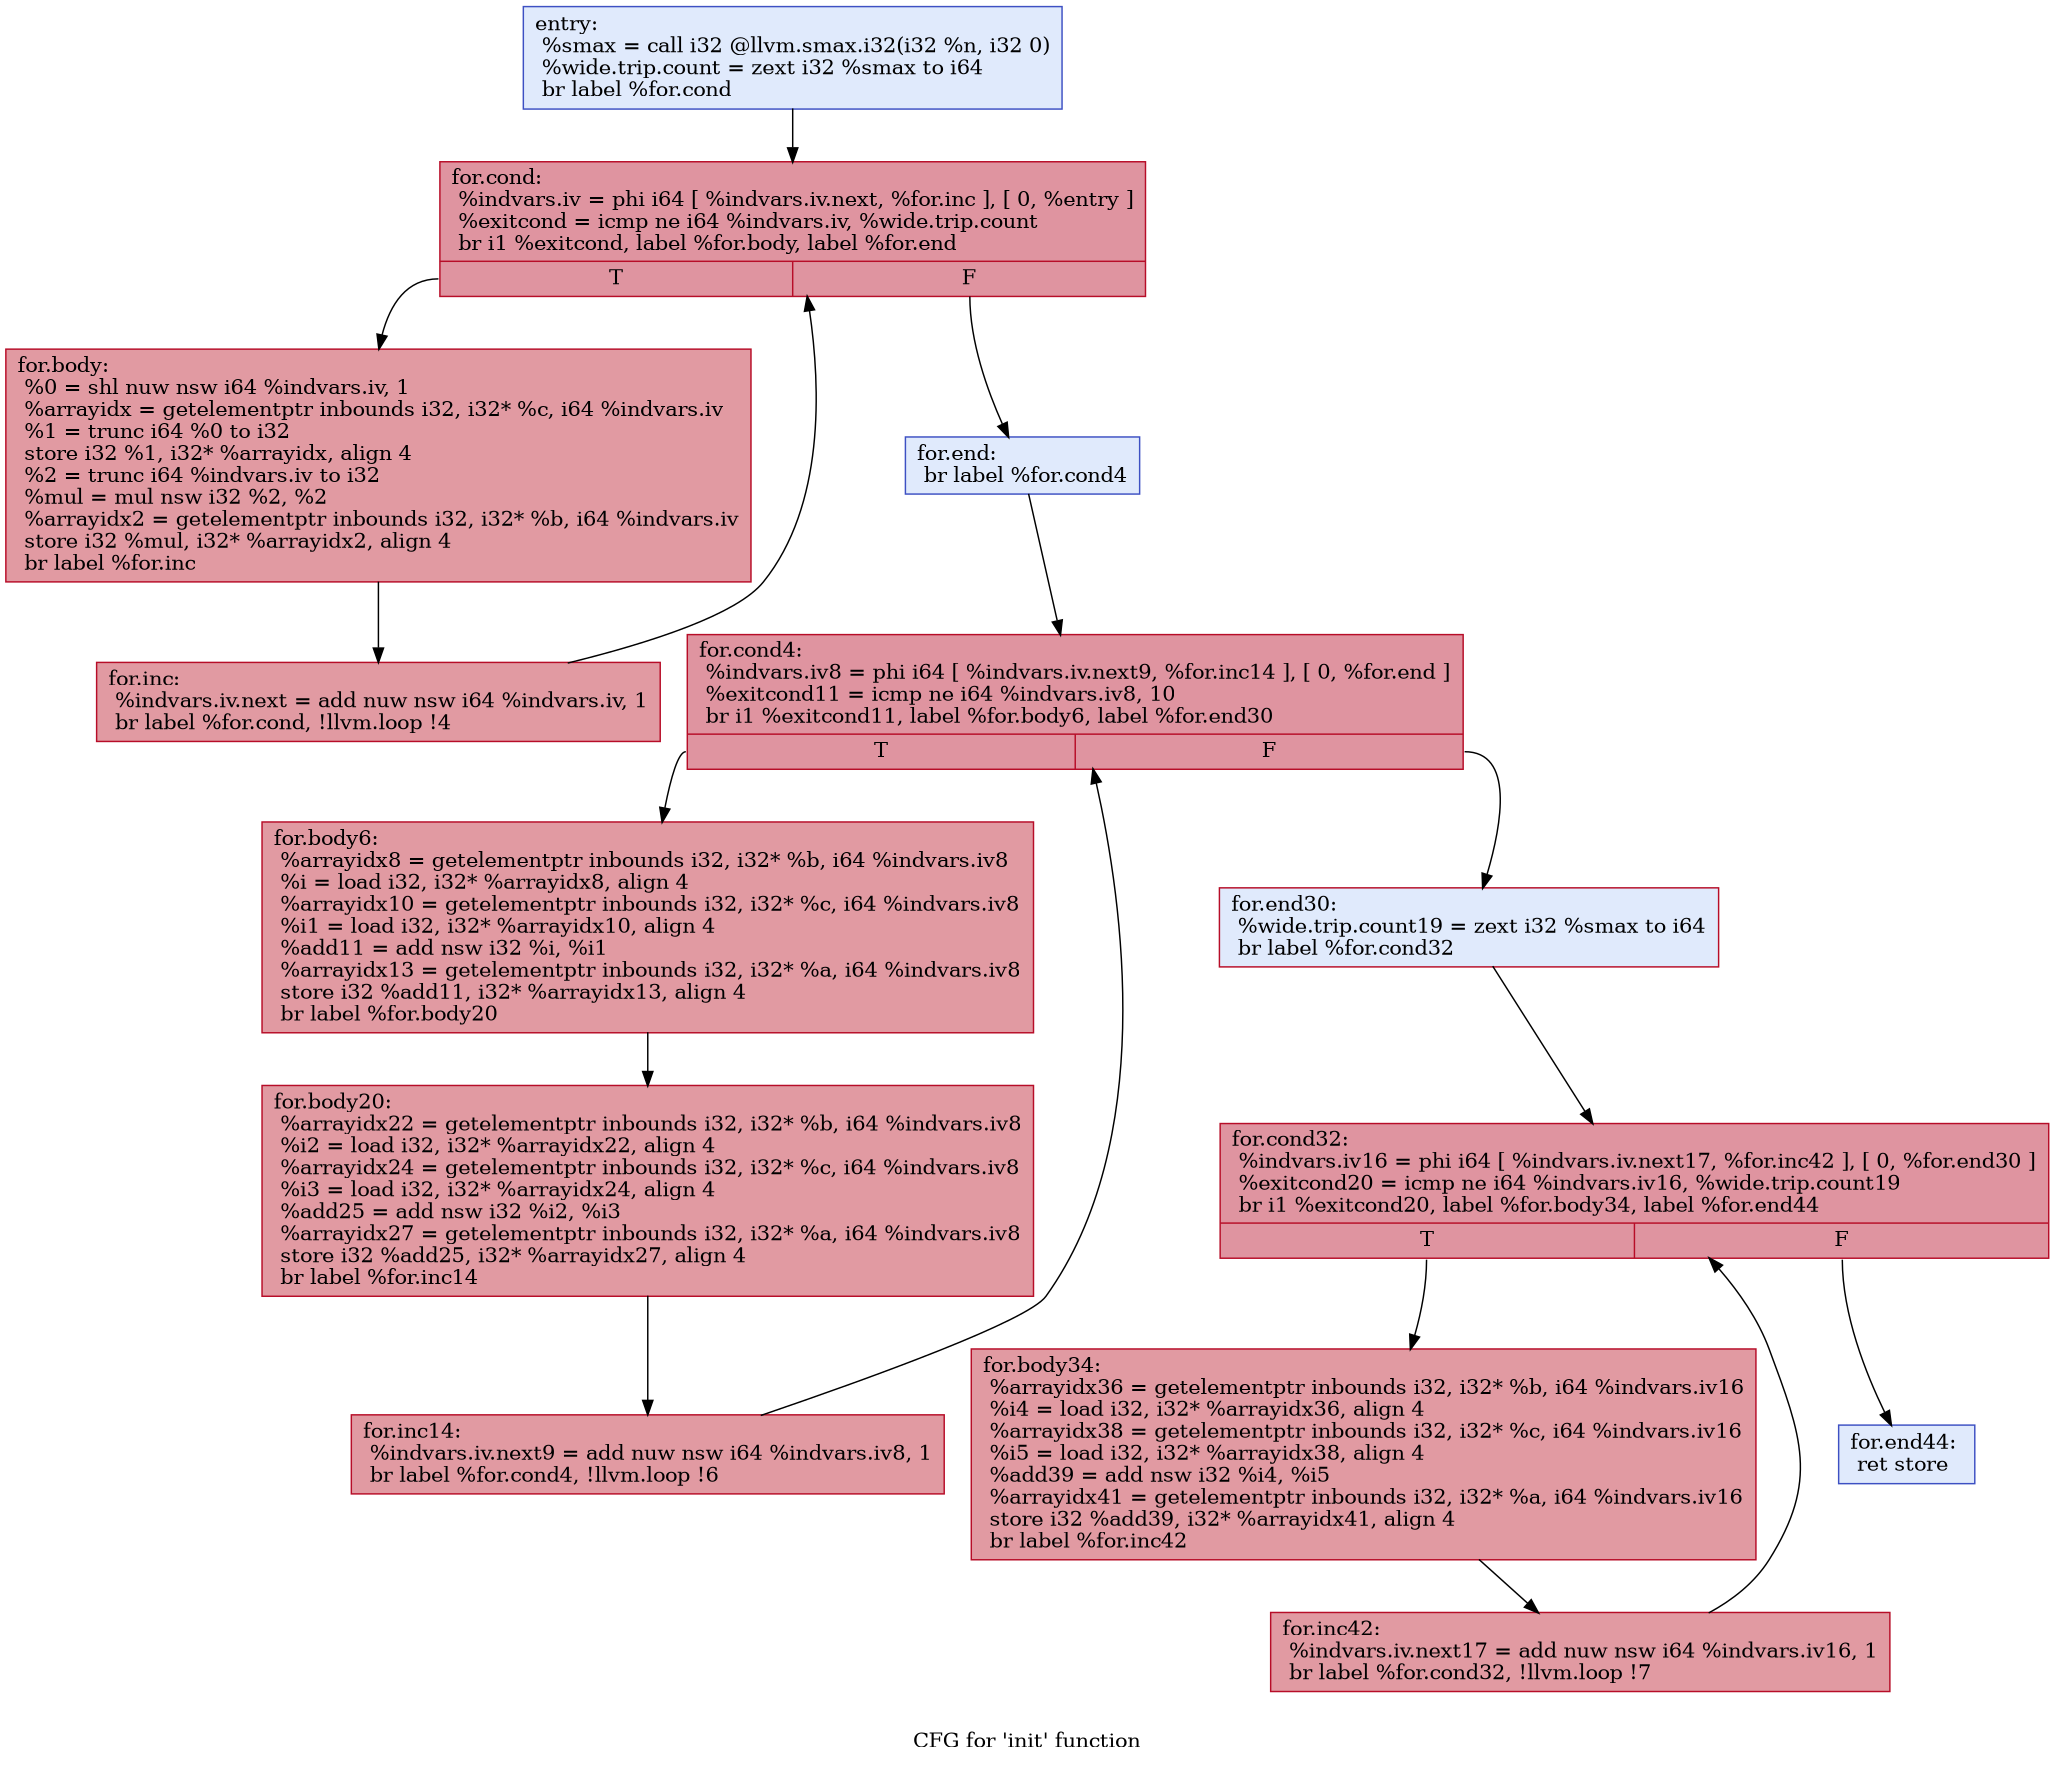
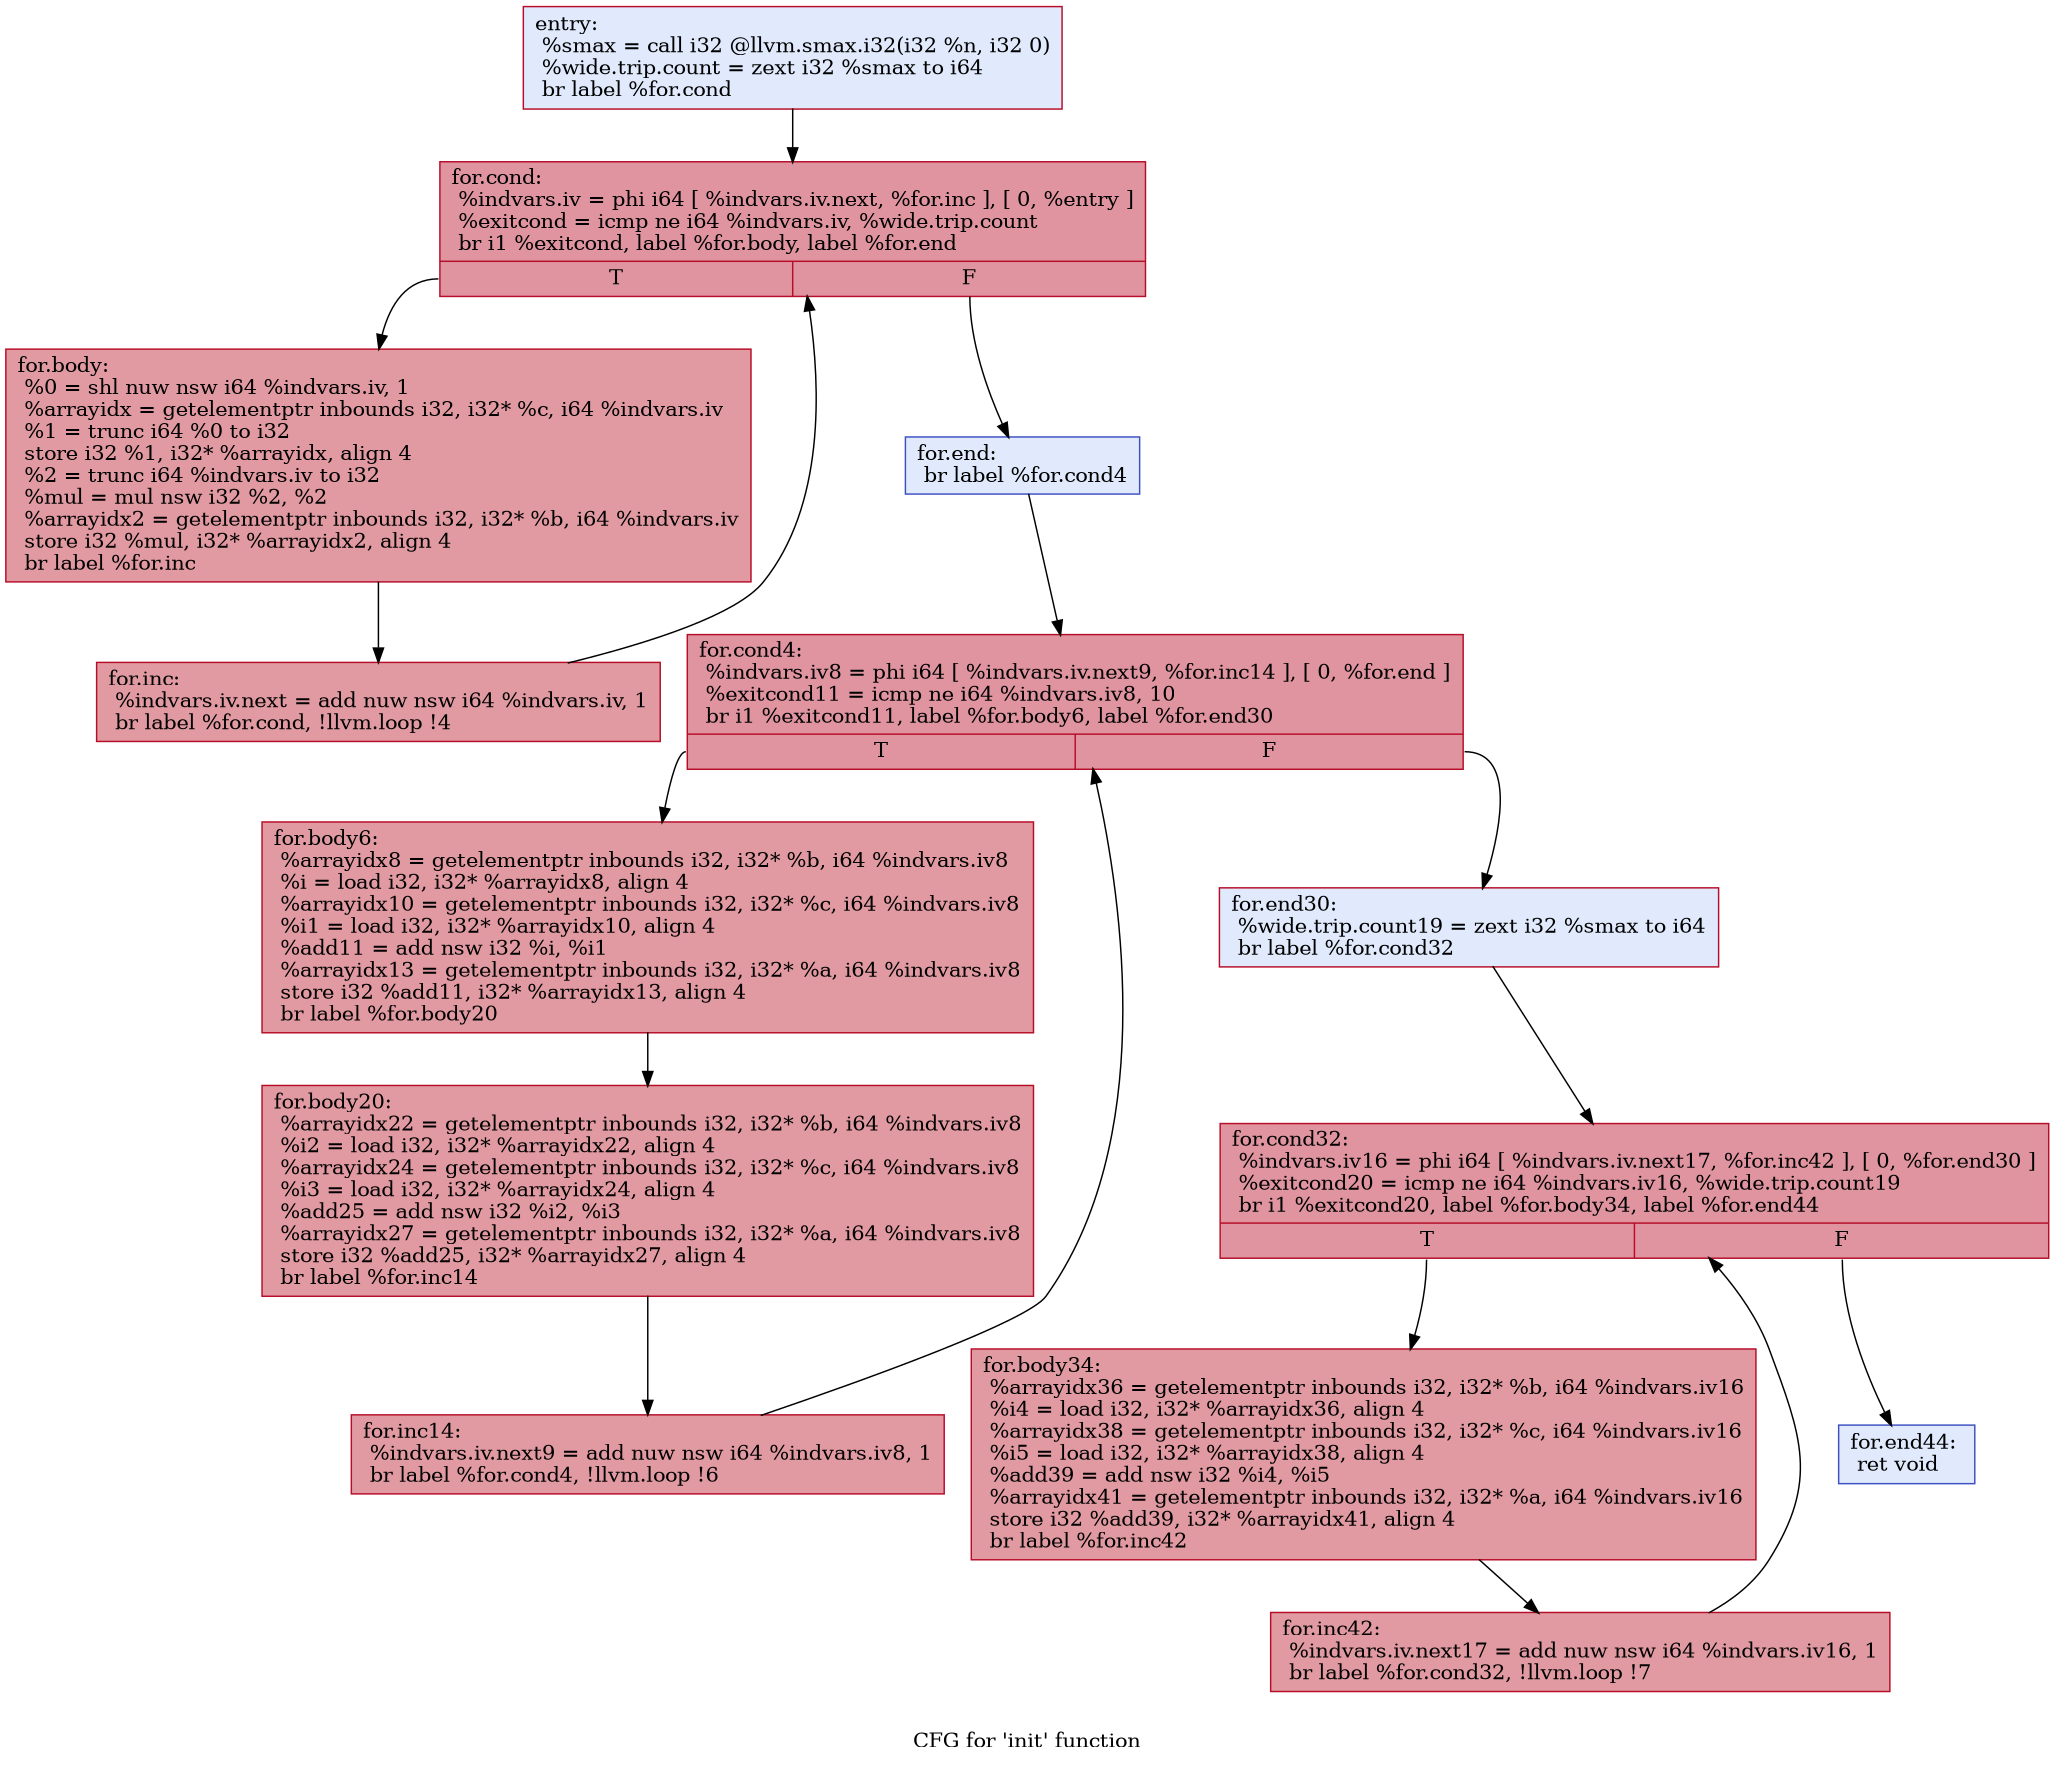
node "entry:": color #3d50c3ff -> #b70d28ff
node "for.end44:": text "ret store" -> "ret void"
